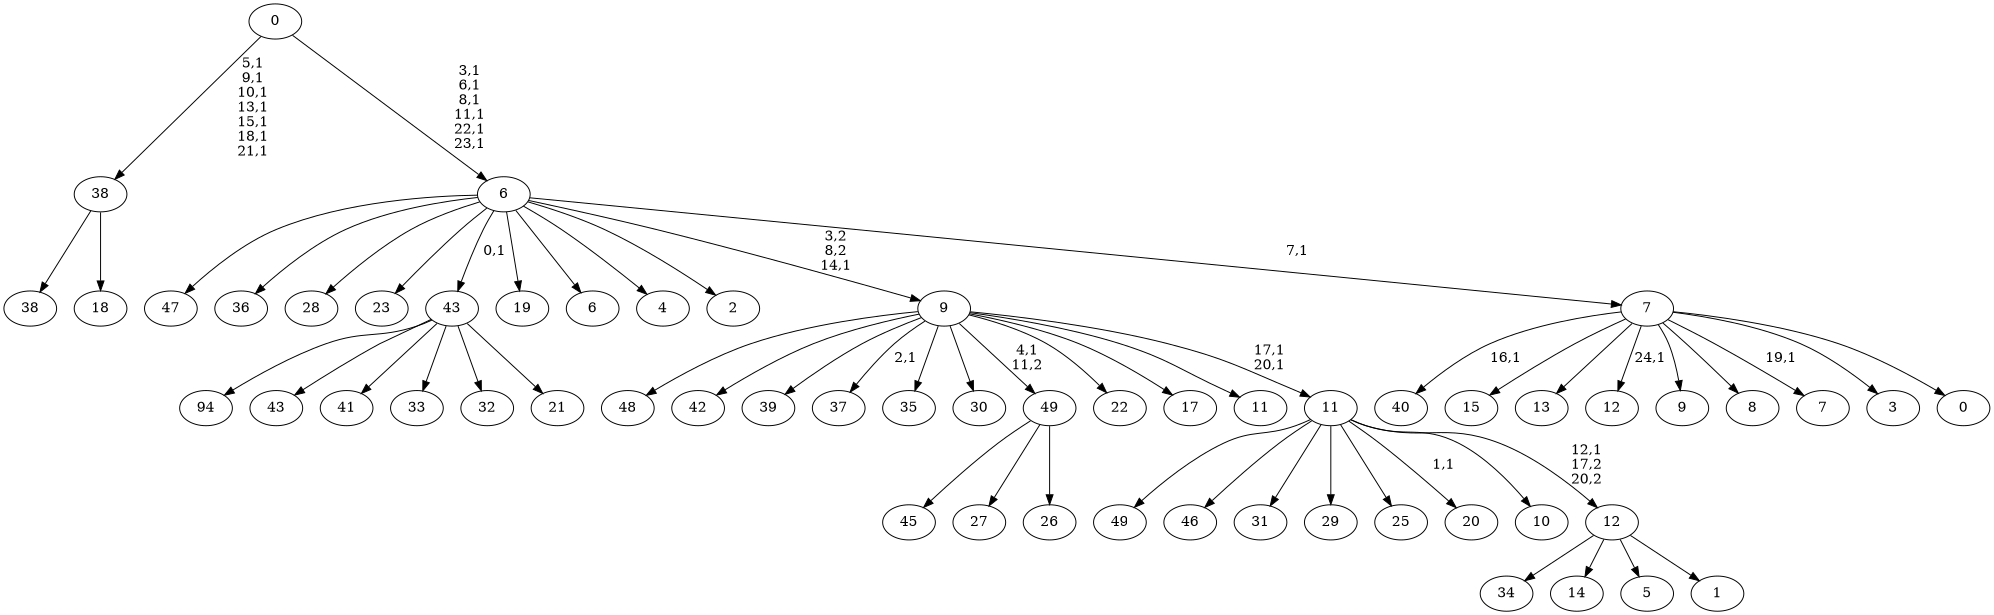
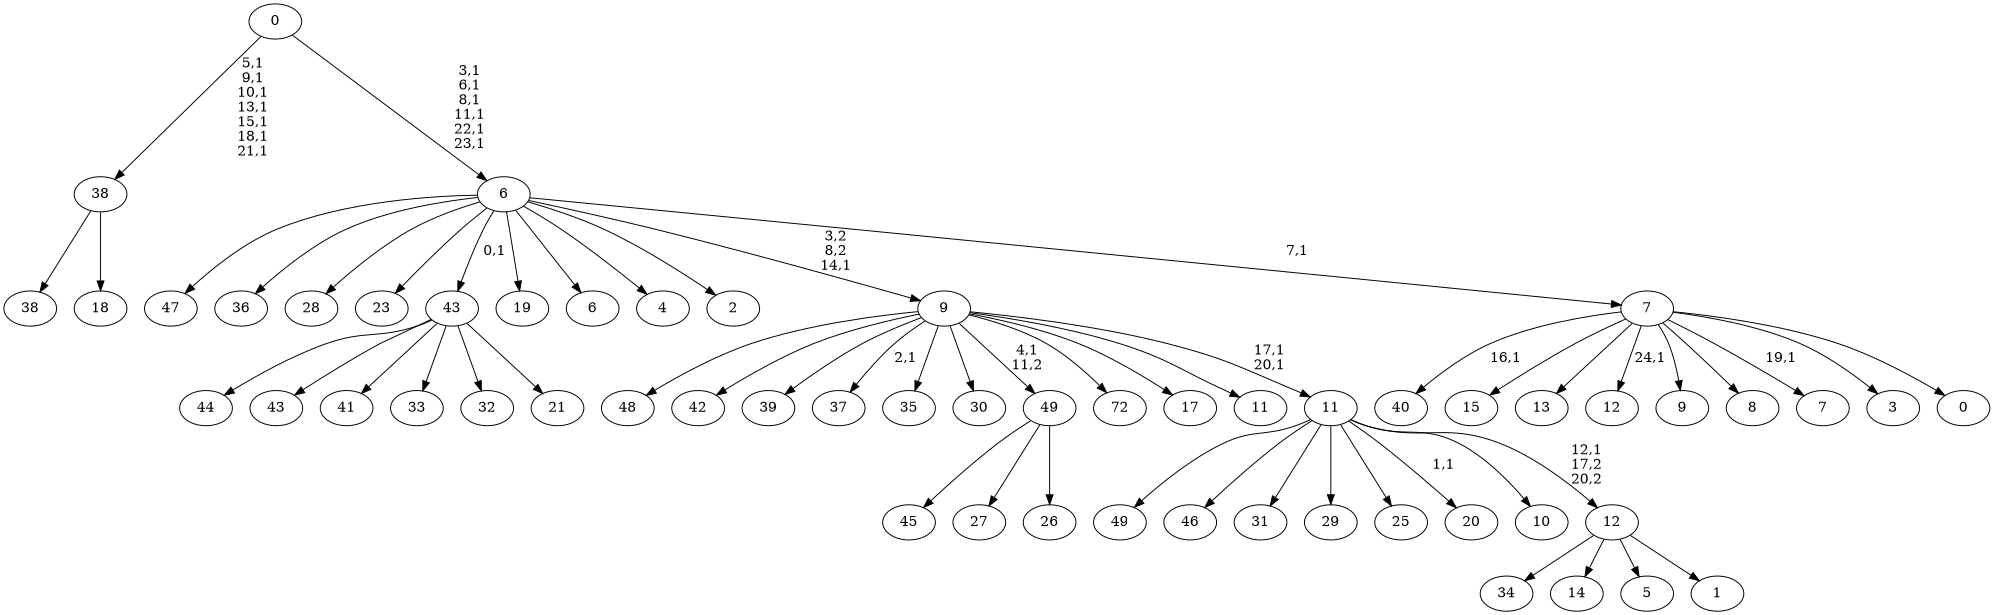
node "94": label "94" -> "44"
node "22": label "22" -> "72"
